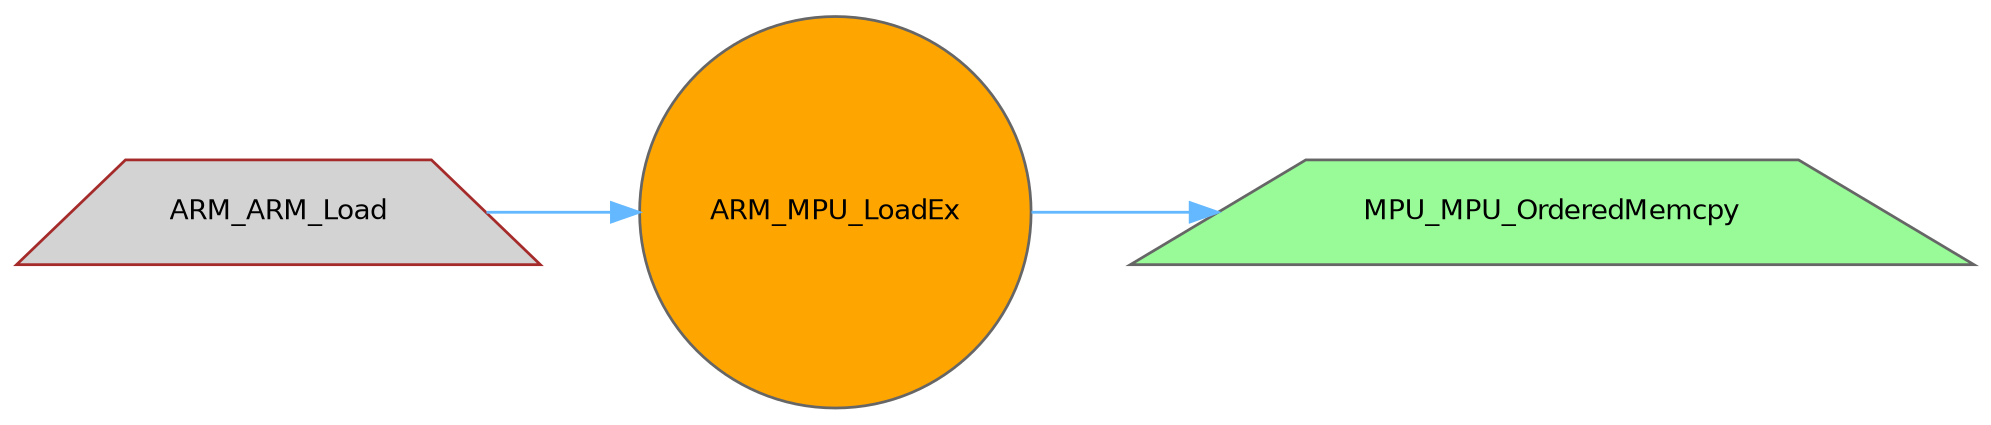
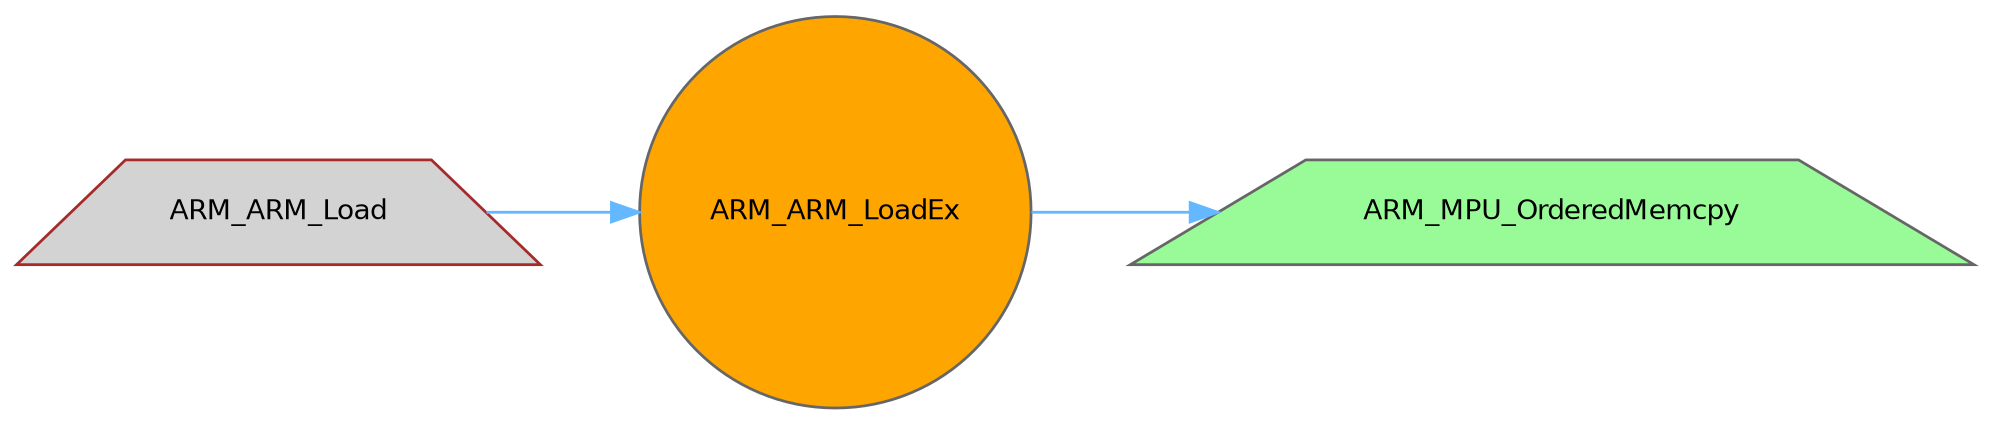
node "ARM_MPU_LoadEx": label "ARM_MPU_LoadEx" -> "ARM_ARM_LoadEx"
node "MPU_MPU_OrderedMemcpy": label "MPU_MPU_OrderedMemcpy" -> "ARM_MPU_OrderedMemcpy"
